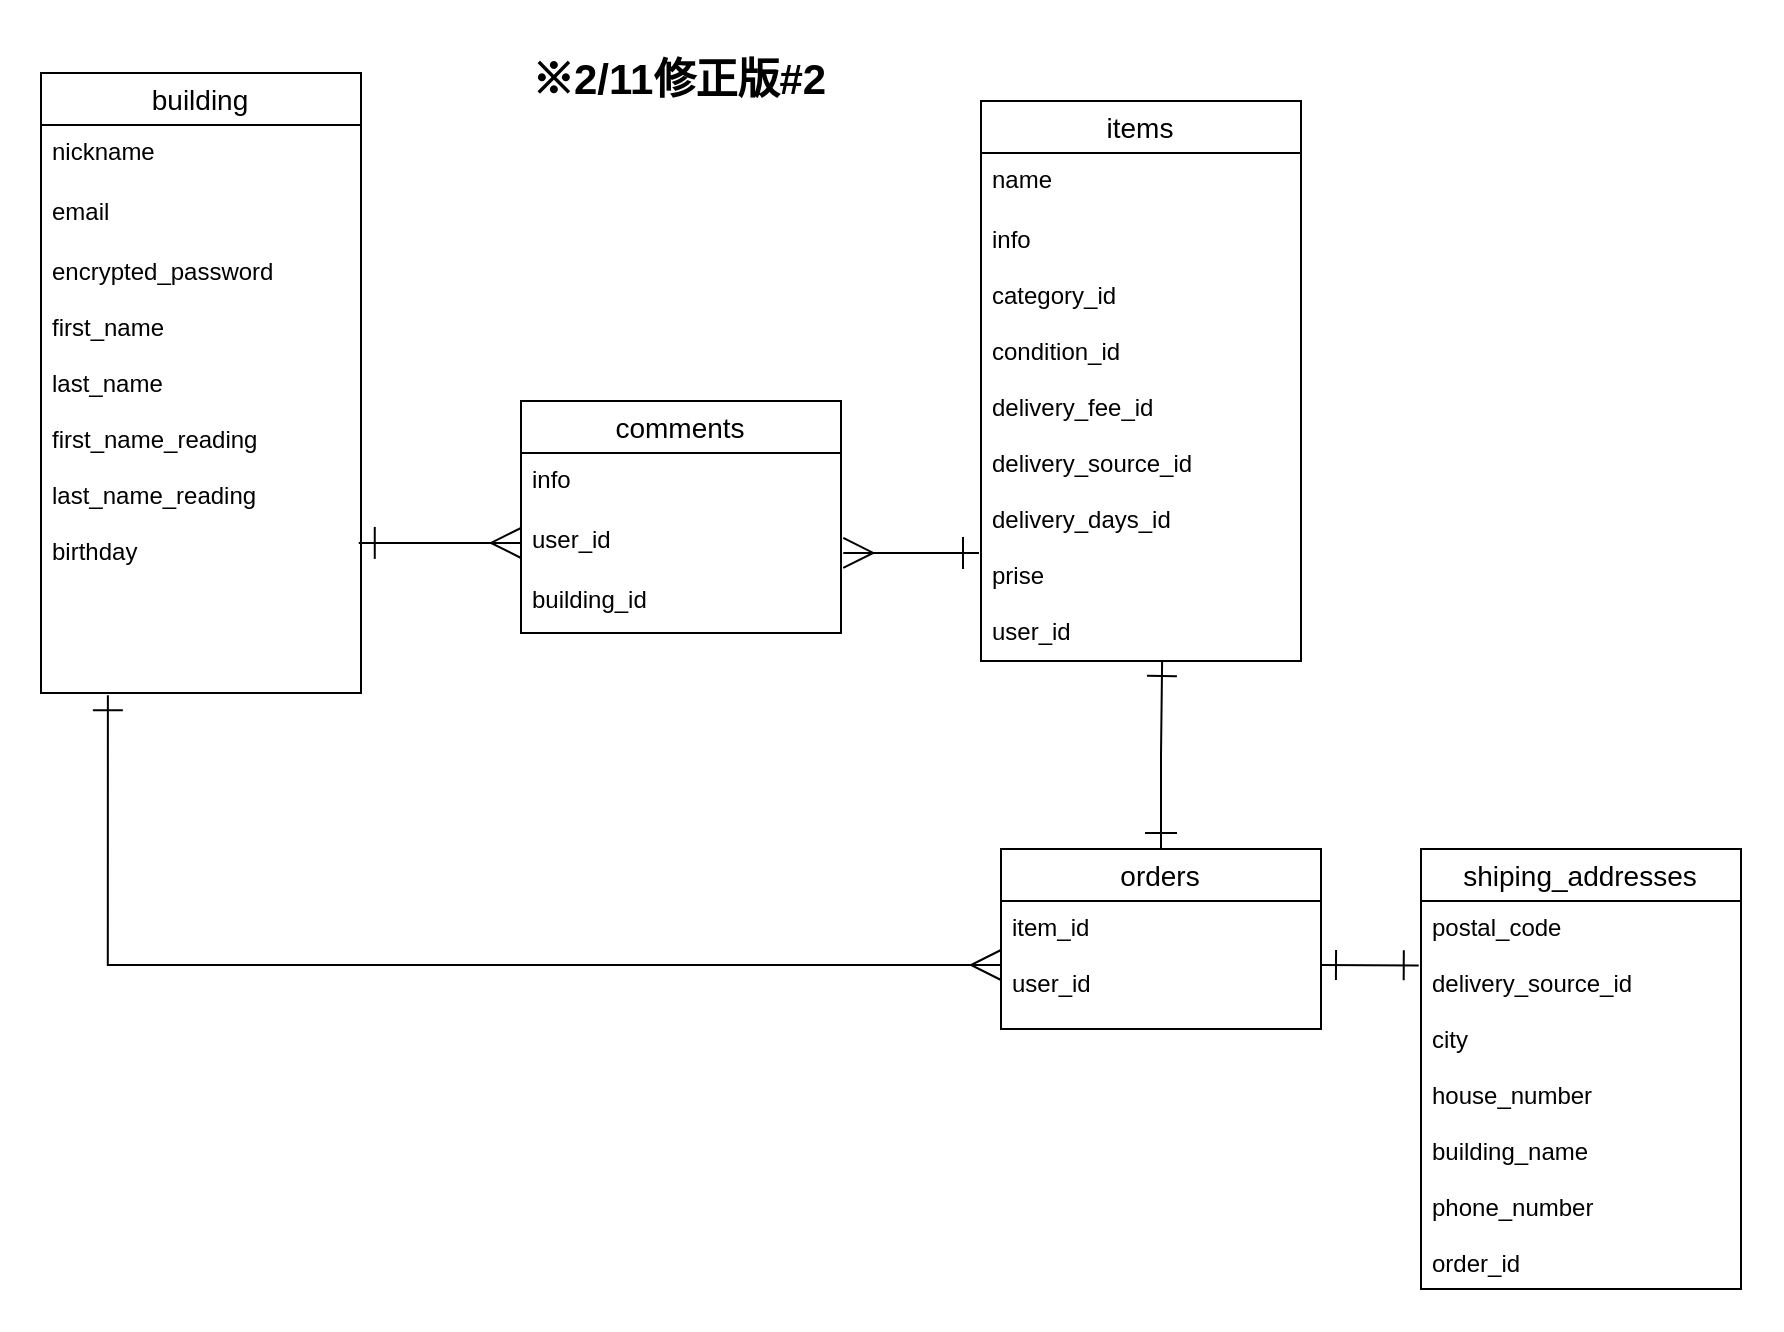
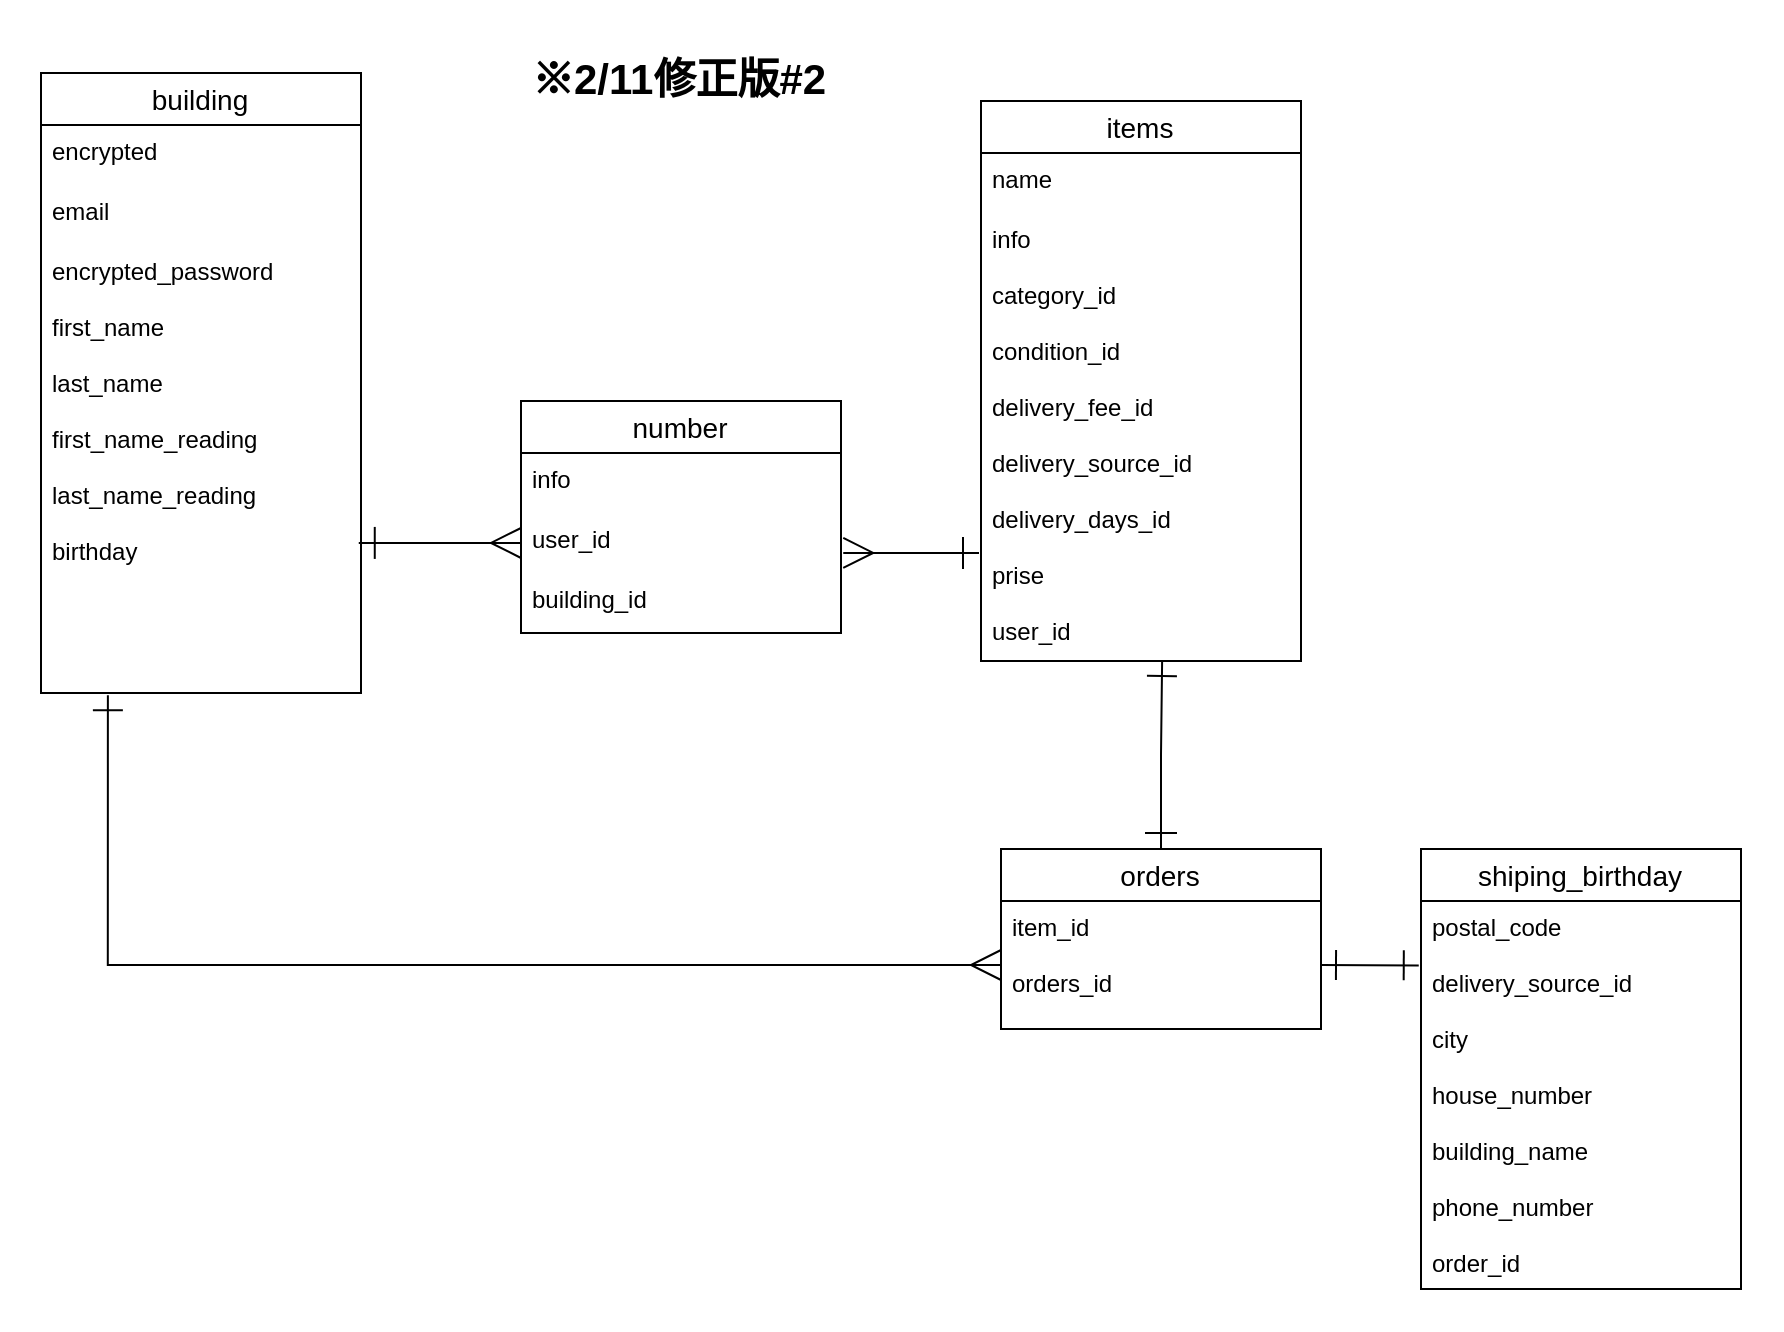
node "nickname": label "nickname" -> "encrypted"
node "comments": label "comments" -> "number"
node "shiping_addresses": label "shiping_addresses" -> "shiping_birthday"
node "item_id user_id": label "item_id user_id" -> "item_id orders_id"
